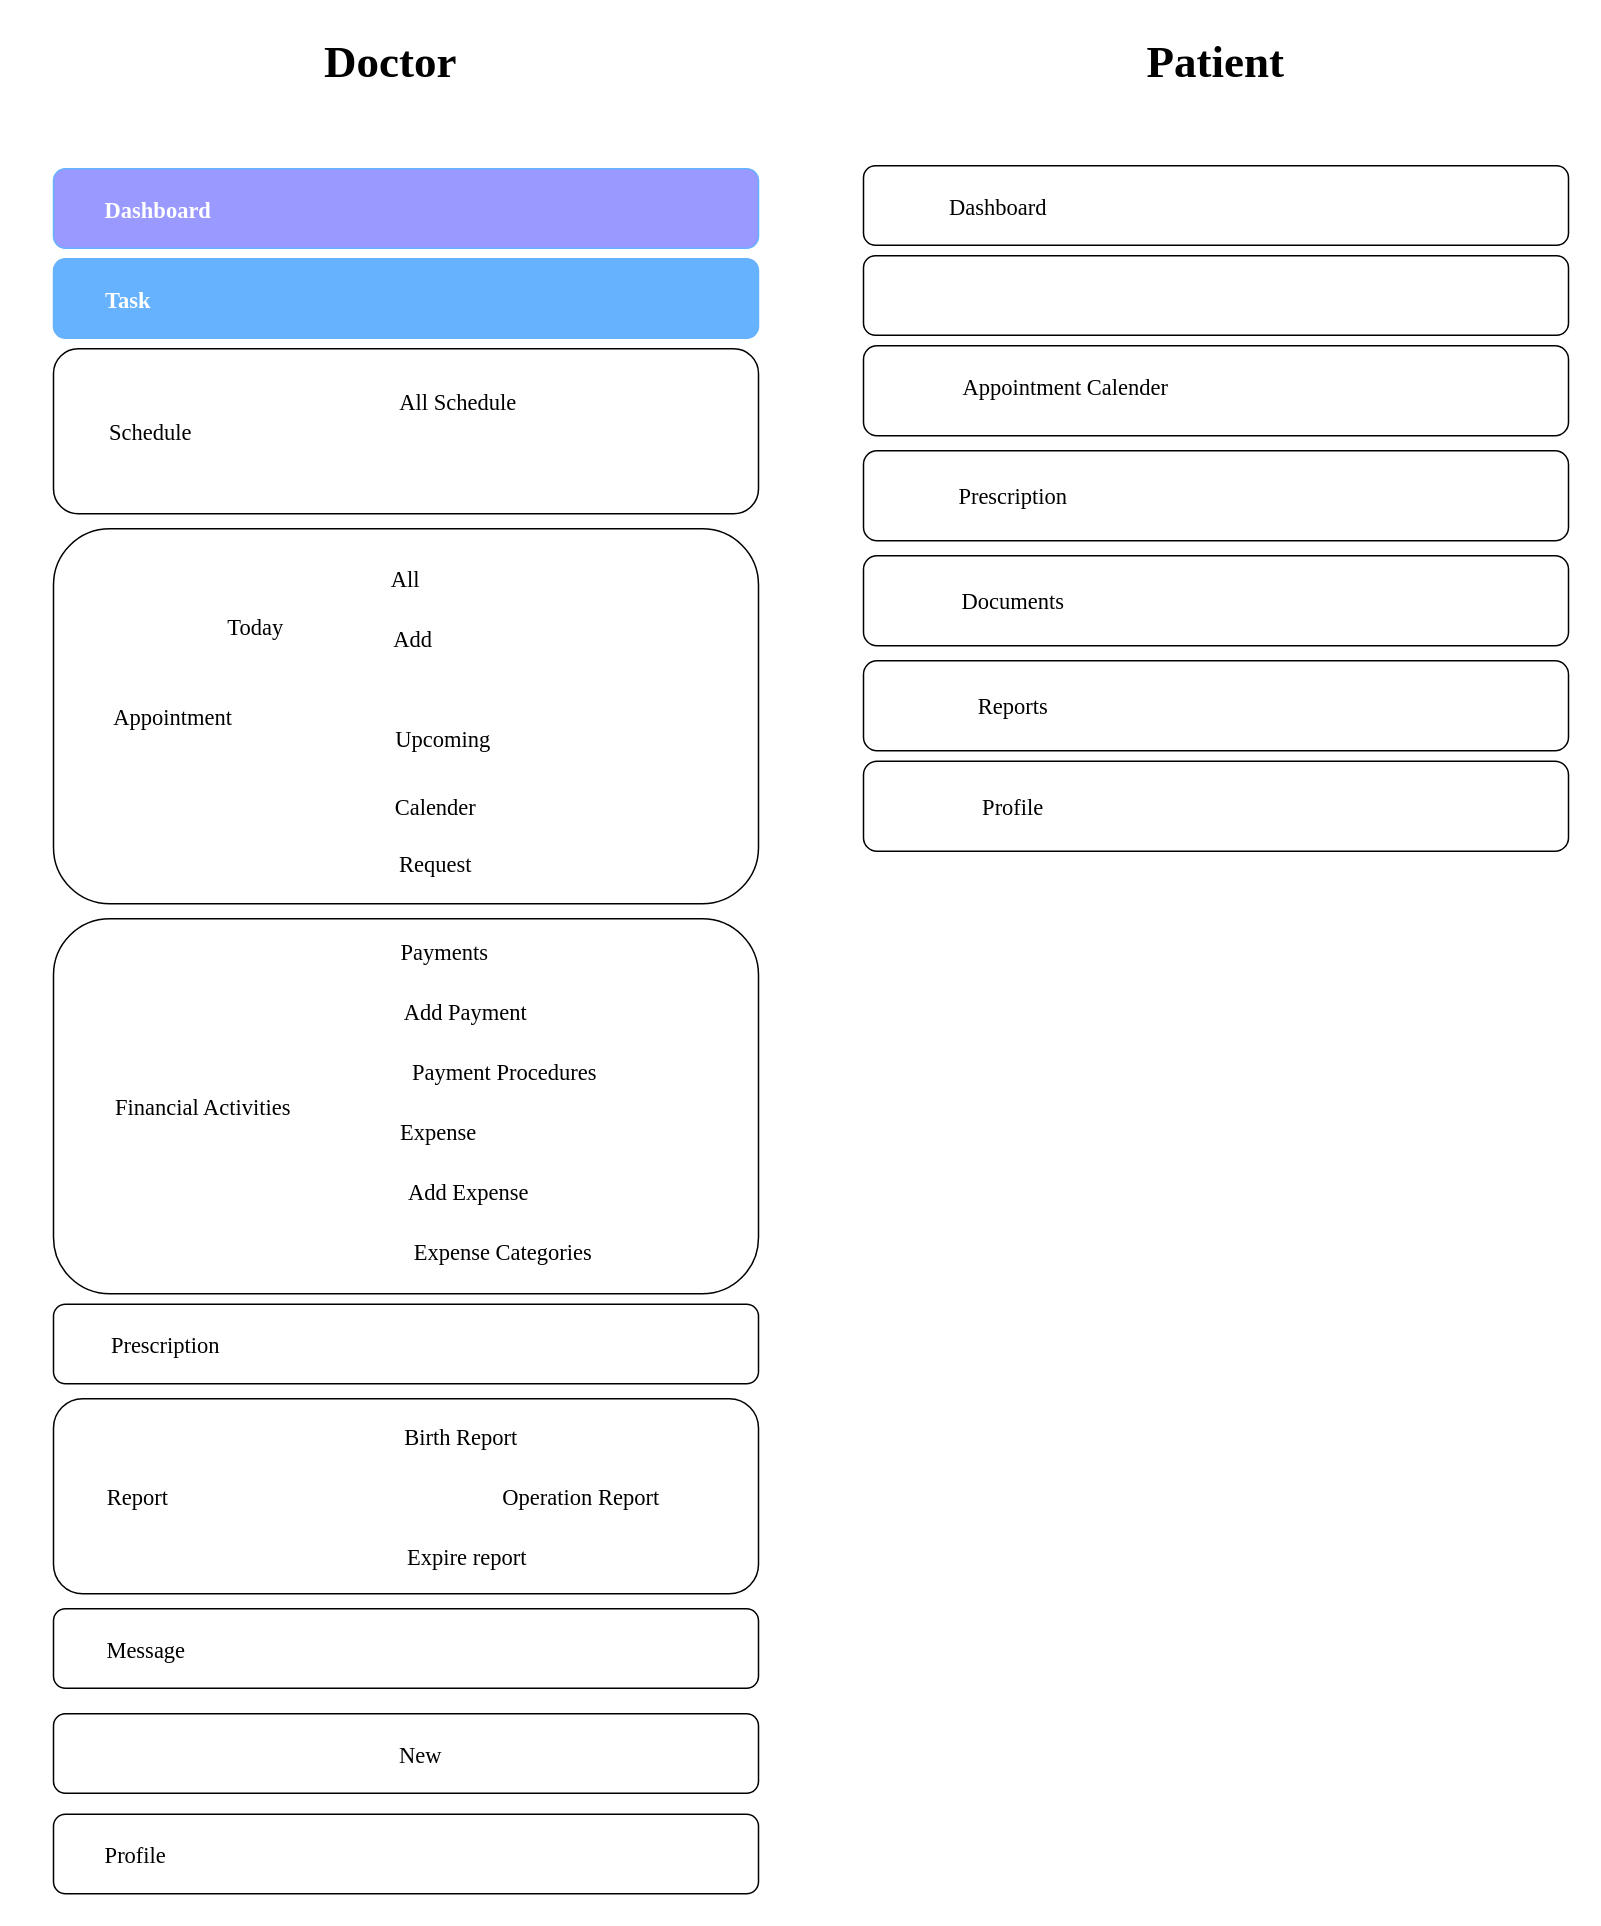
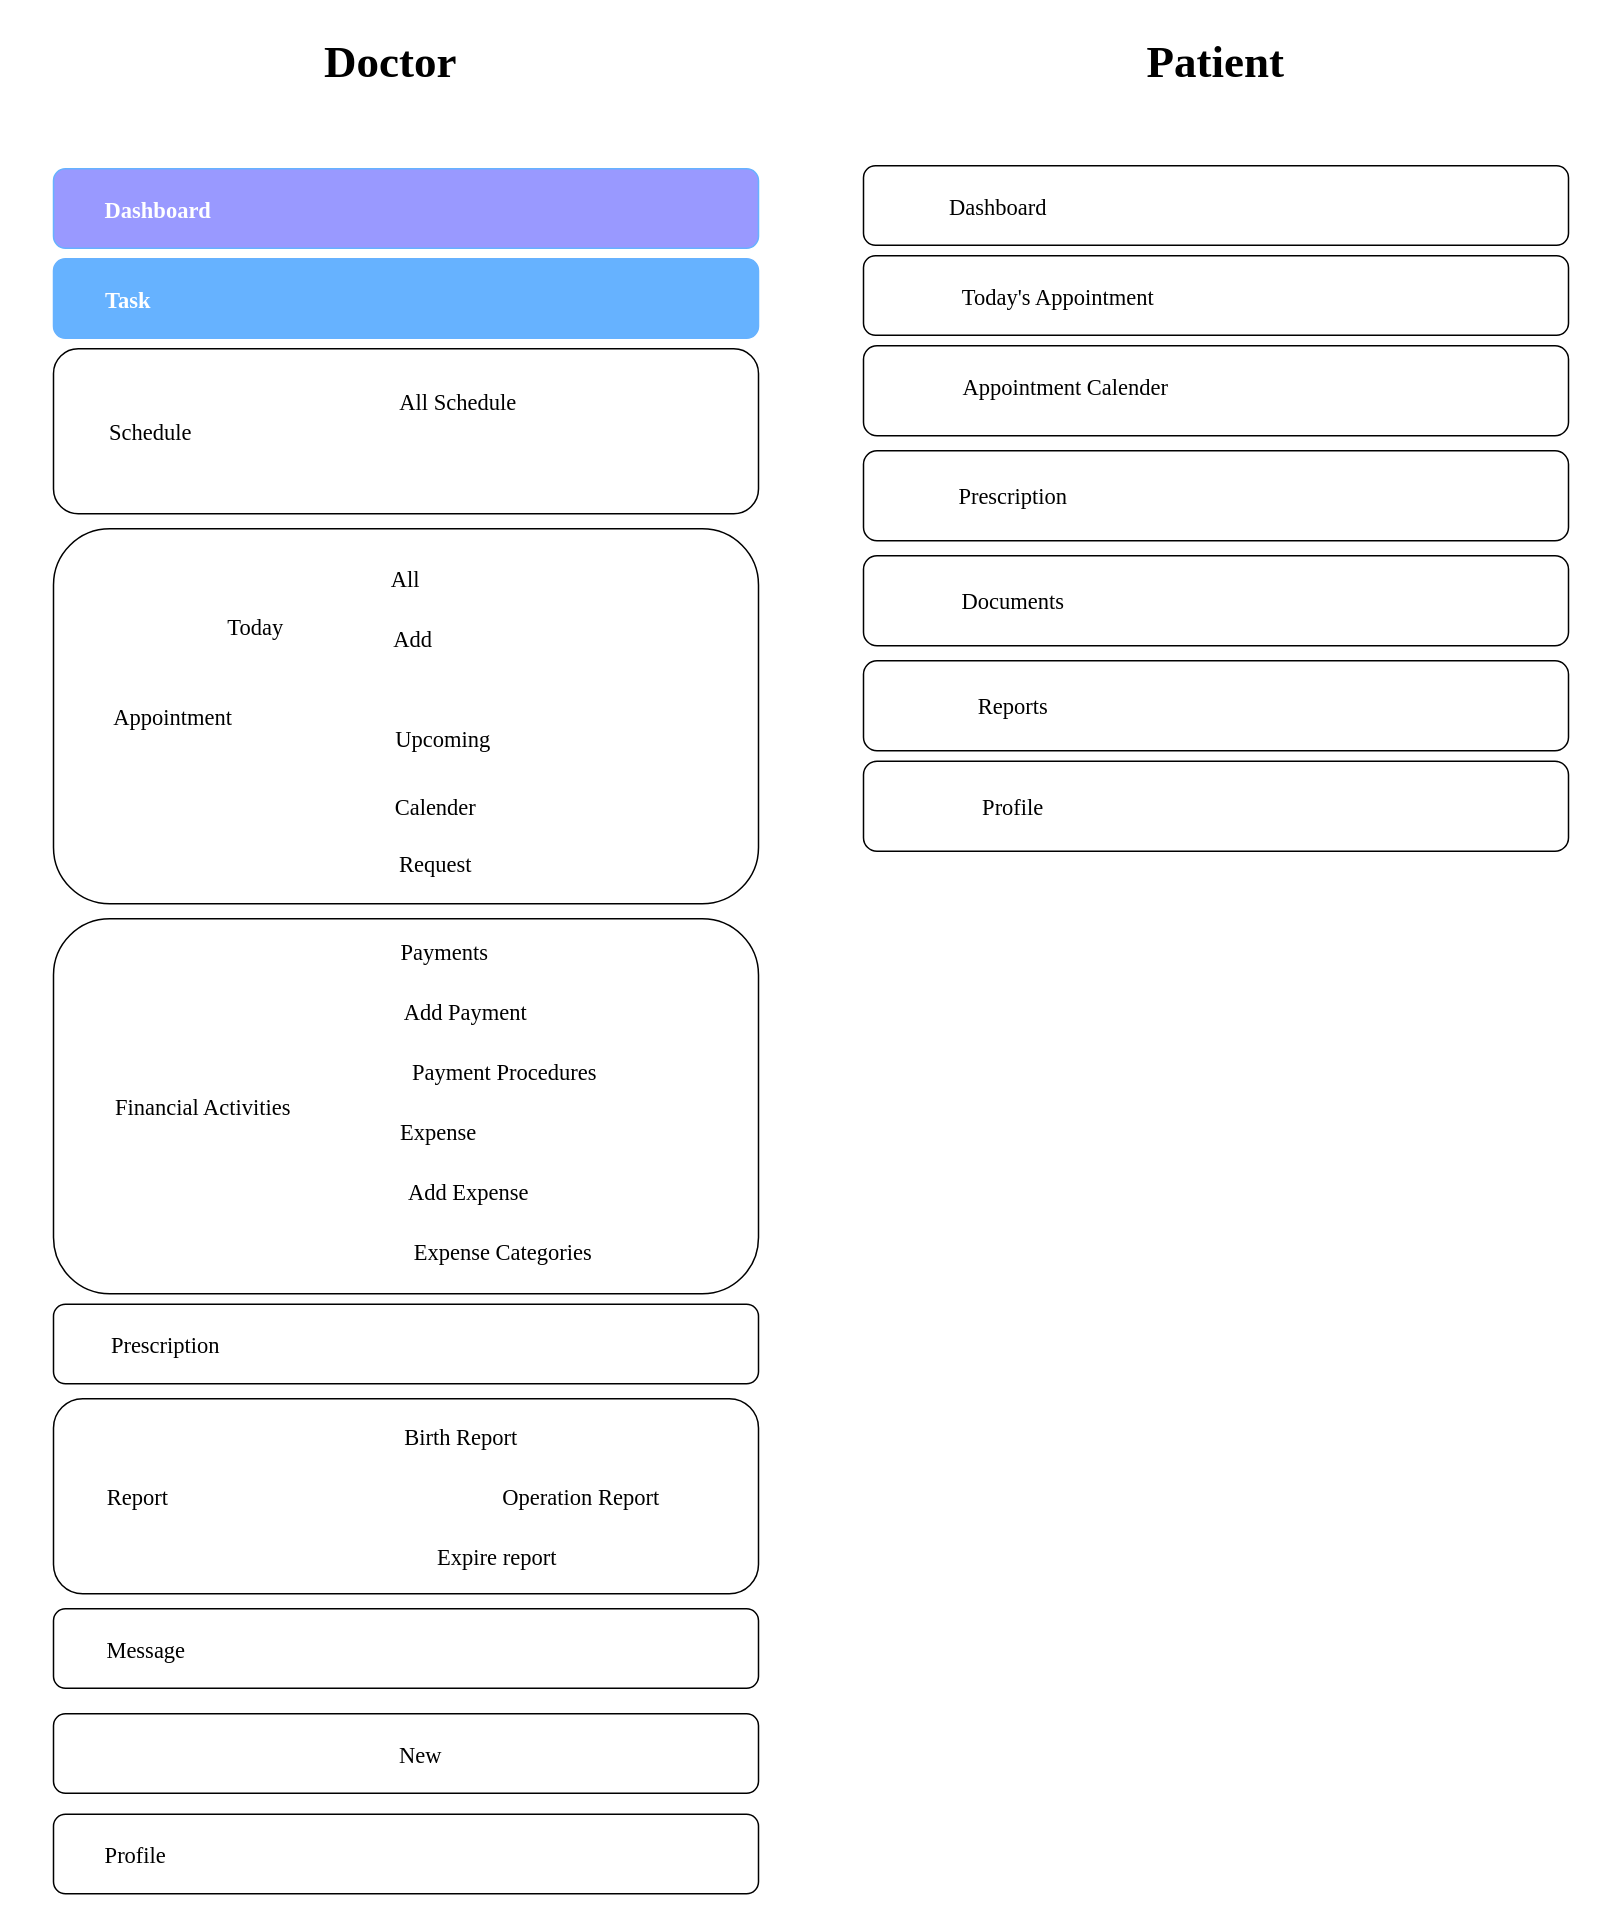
node "Today's Appointment": added
node "Expire report": moved (467, 1556) -> (497, 1556)
